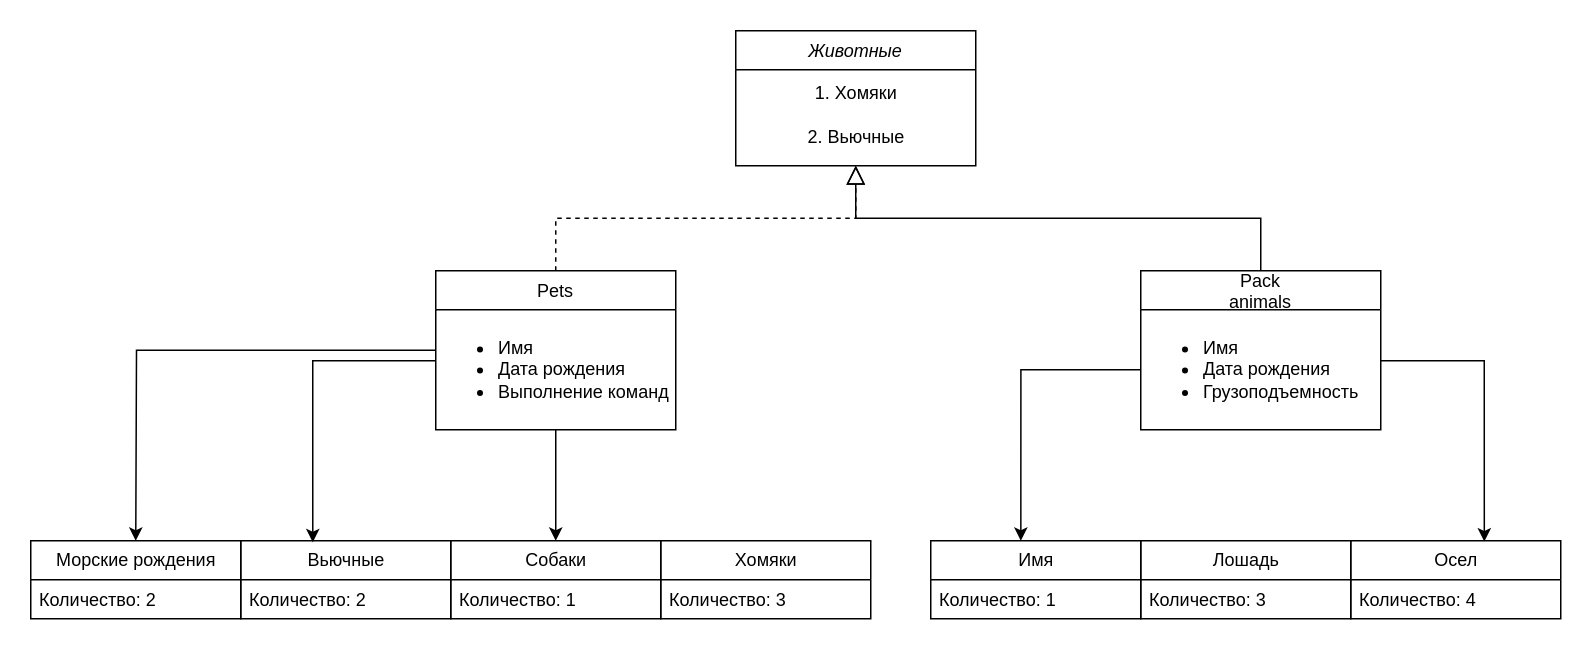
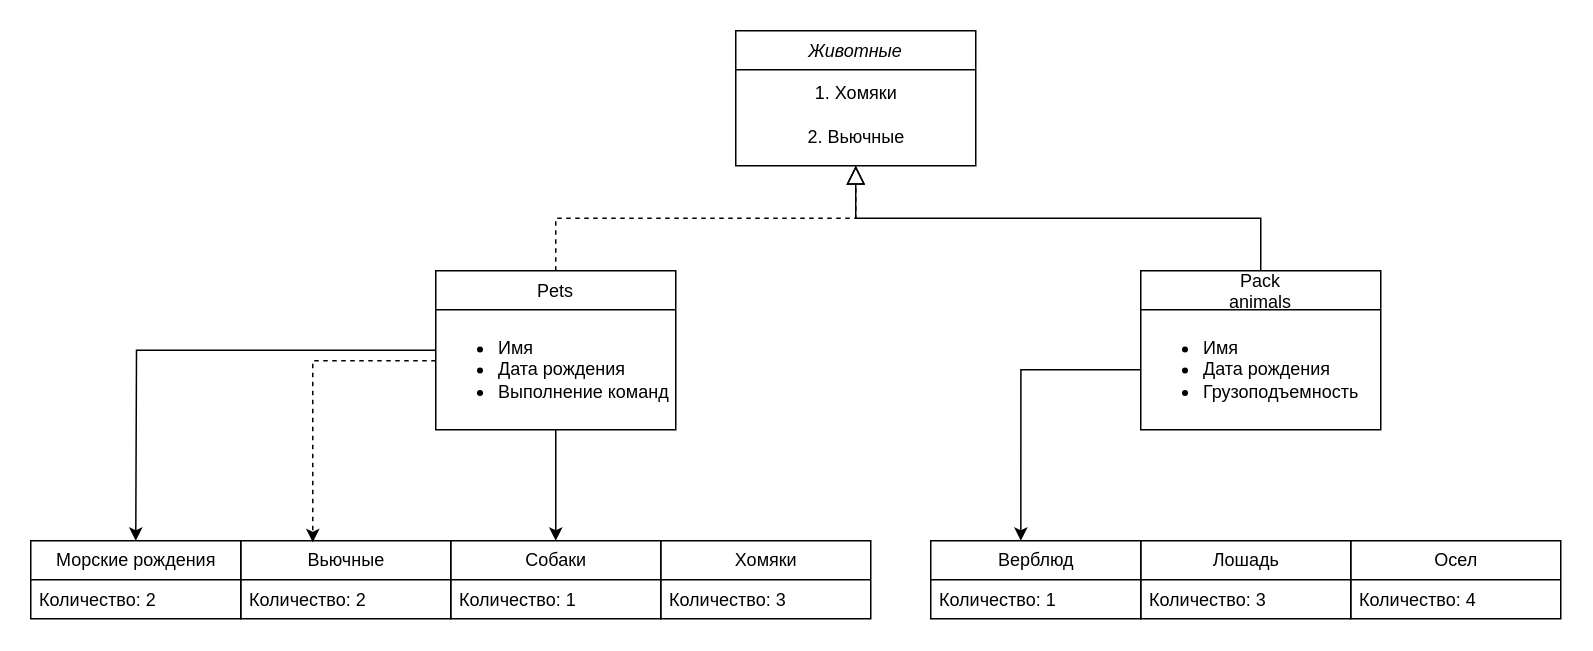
edge "Pets" -> "Вьючные": style solid -> dashed
edge "Имя Дата рождения Грузоподъемность" -> "Осел": removed
node "Имя": label "Имя" -> "Верблюд"
